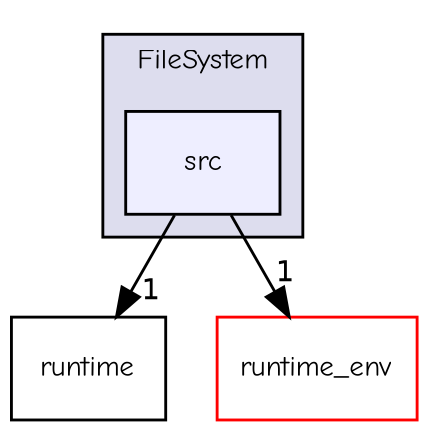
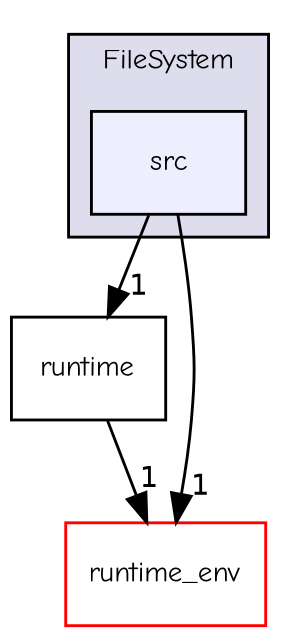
edge "runtime" -> "runtime_env": added
